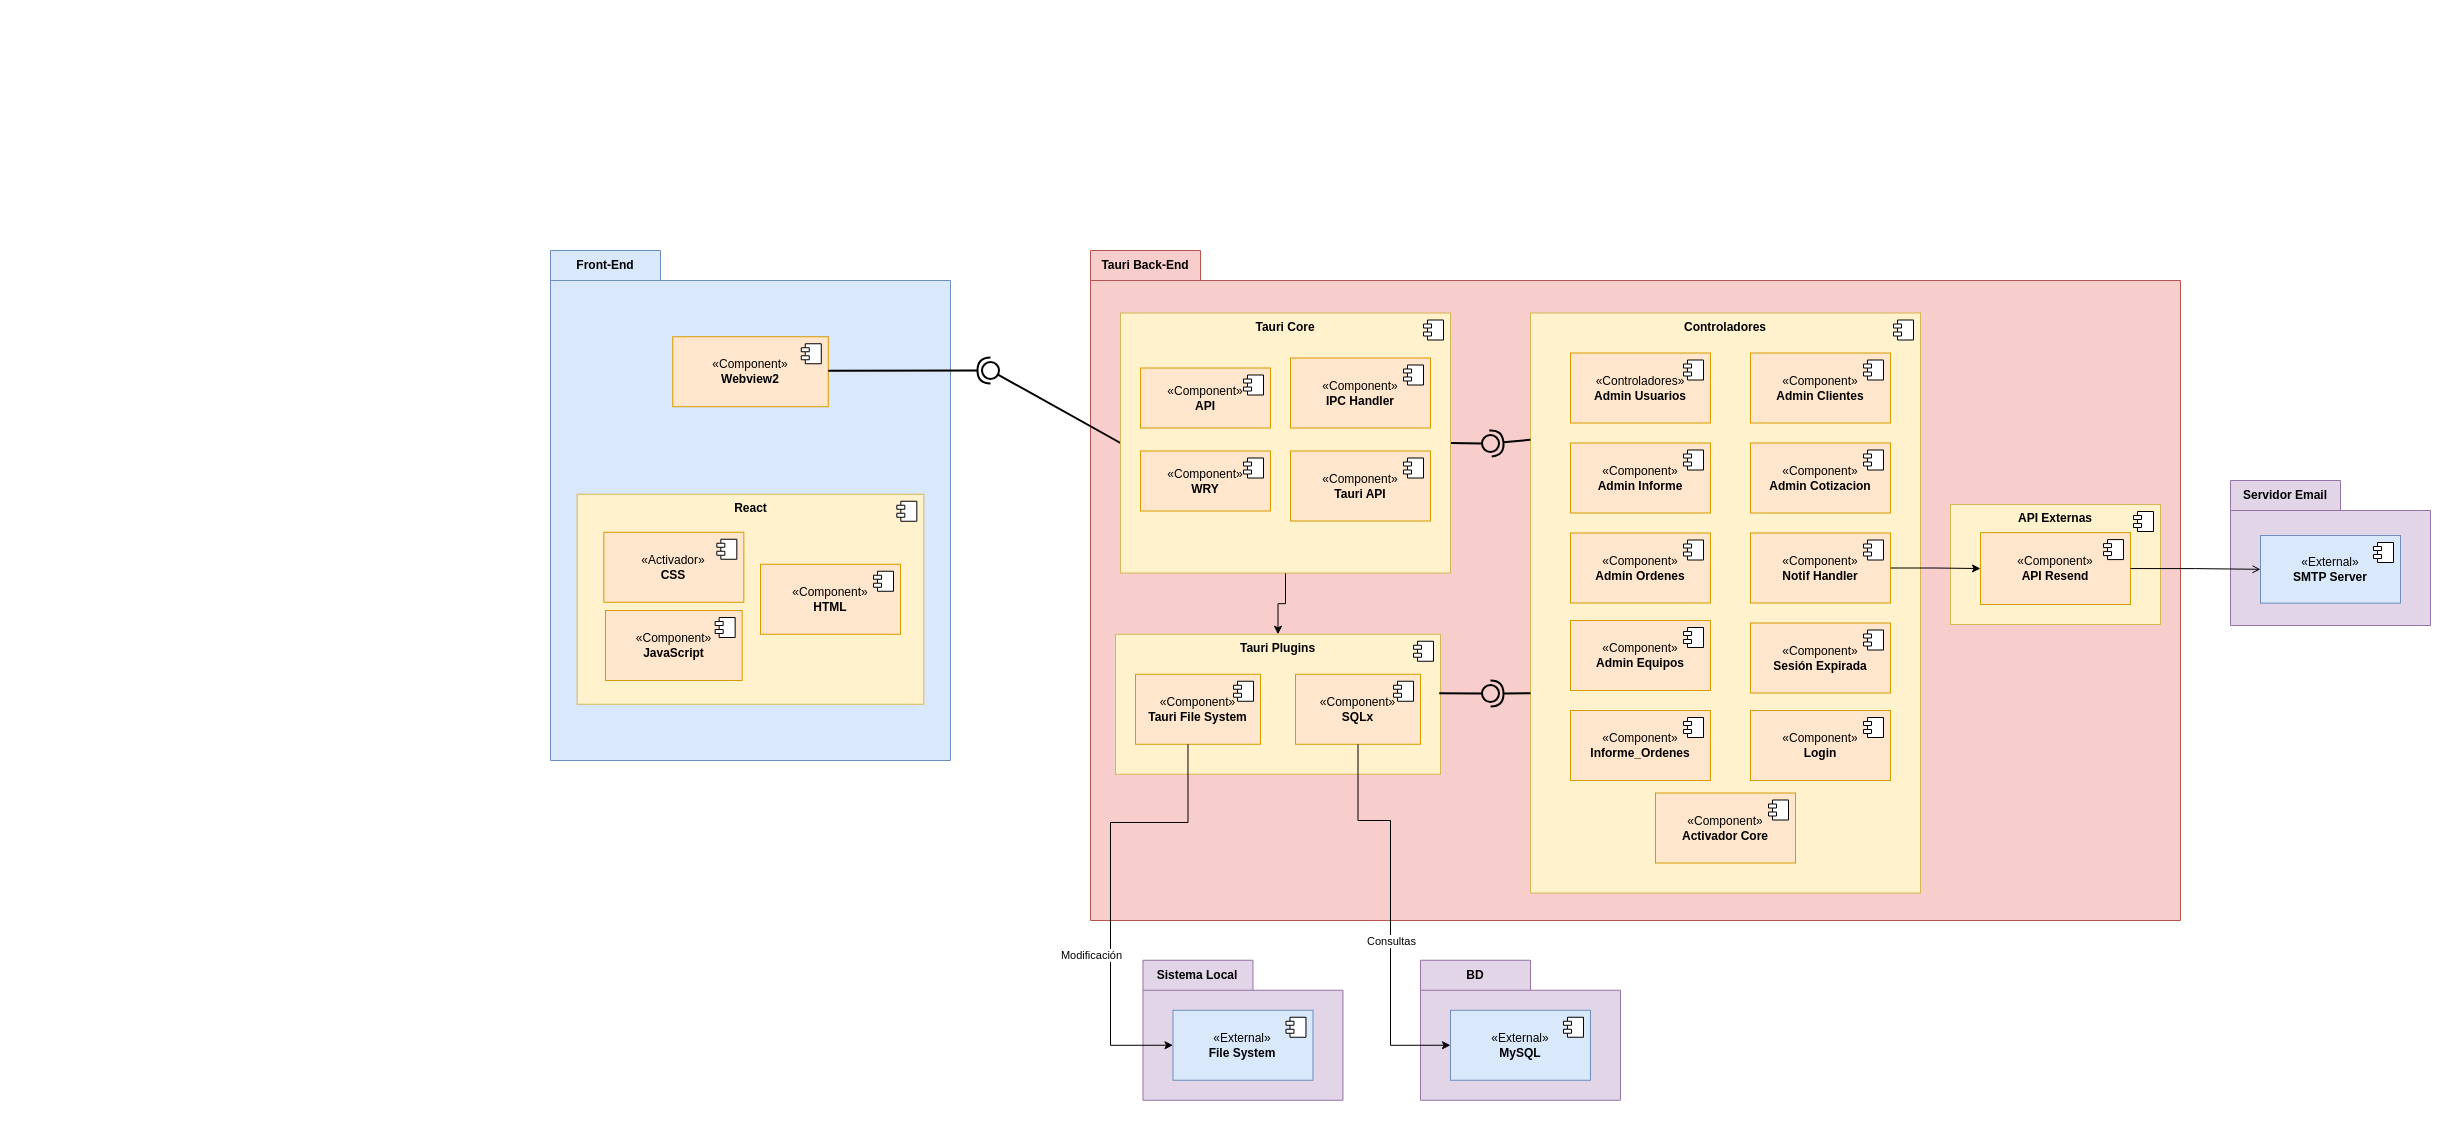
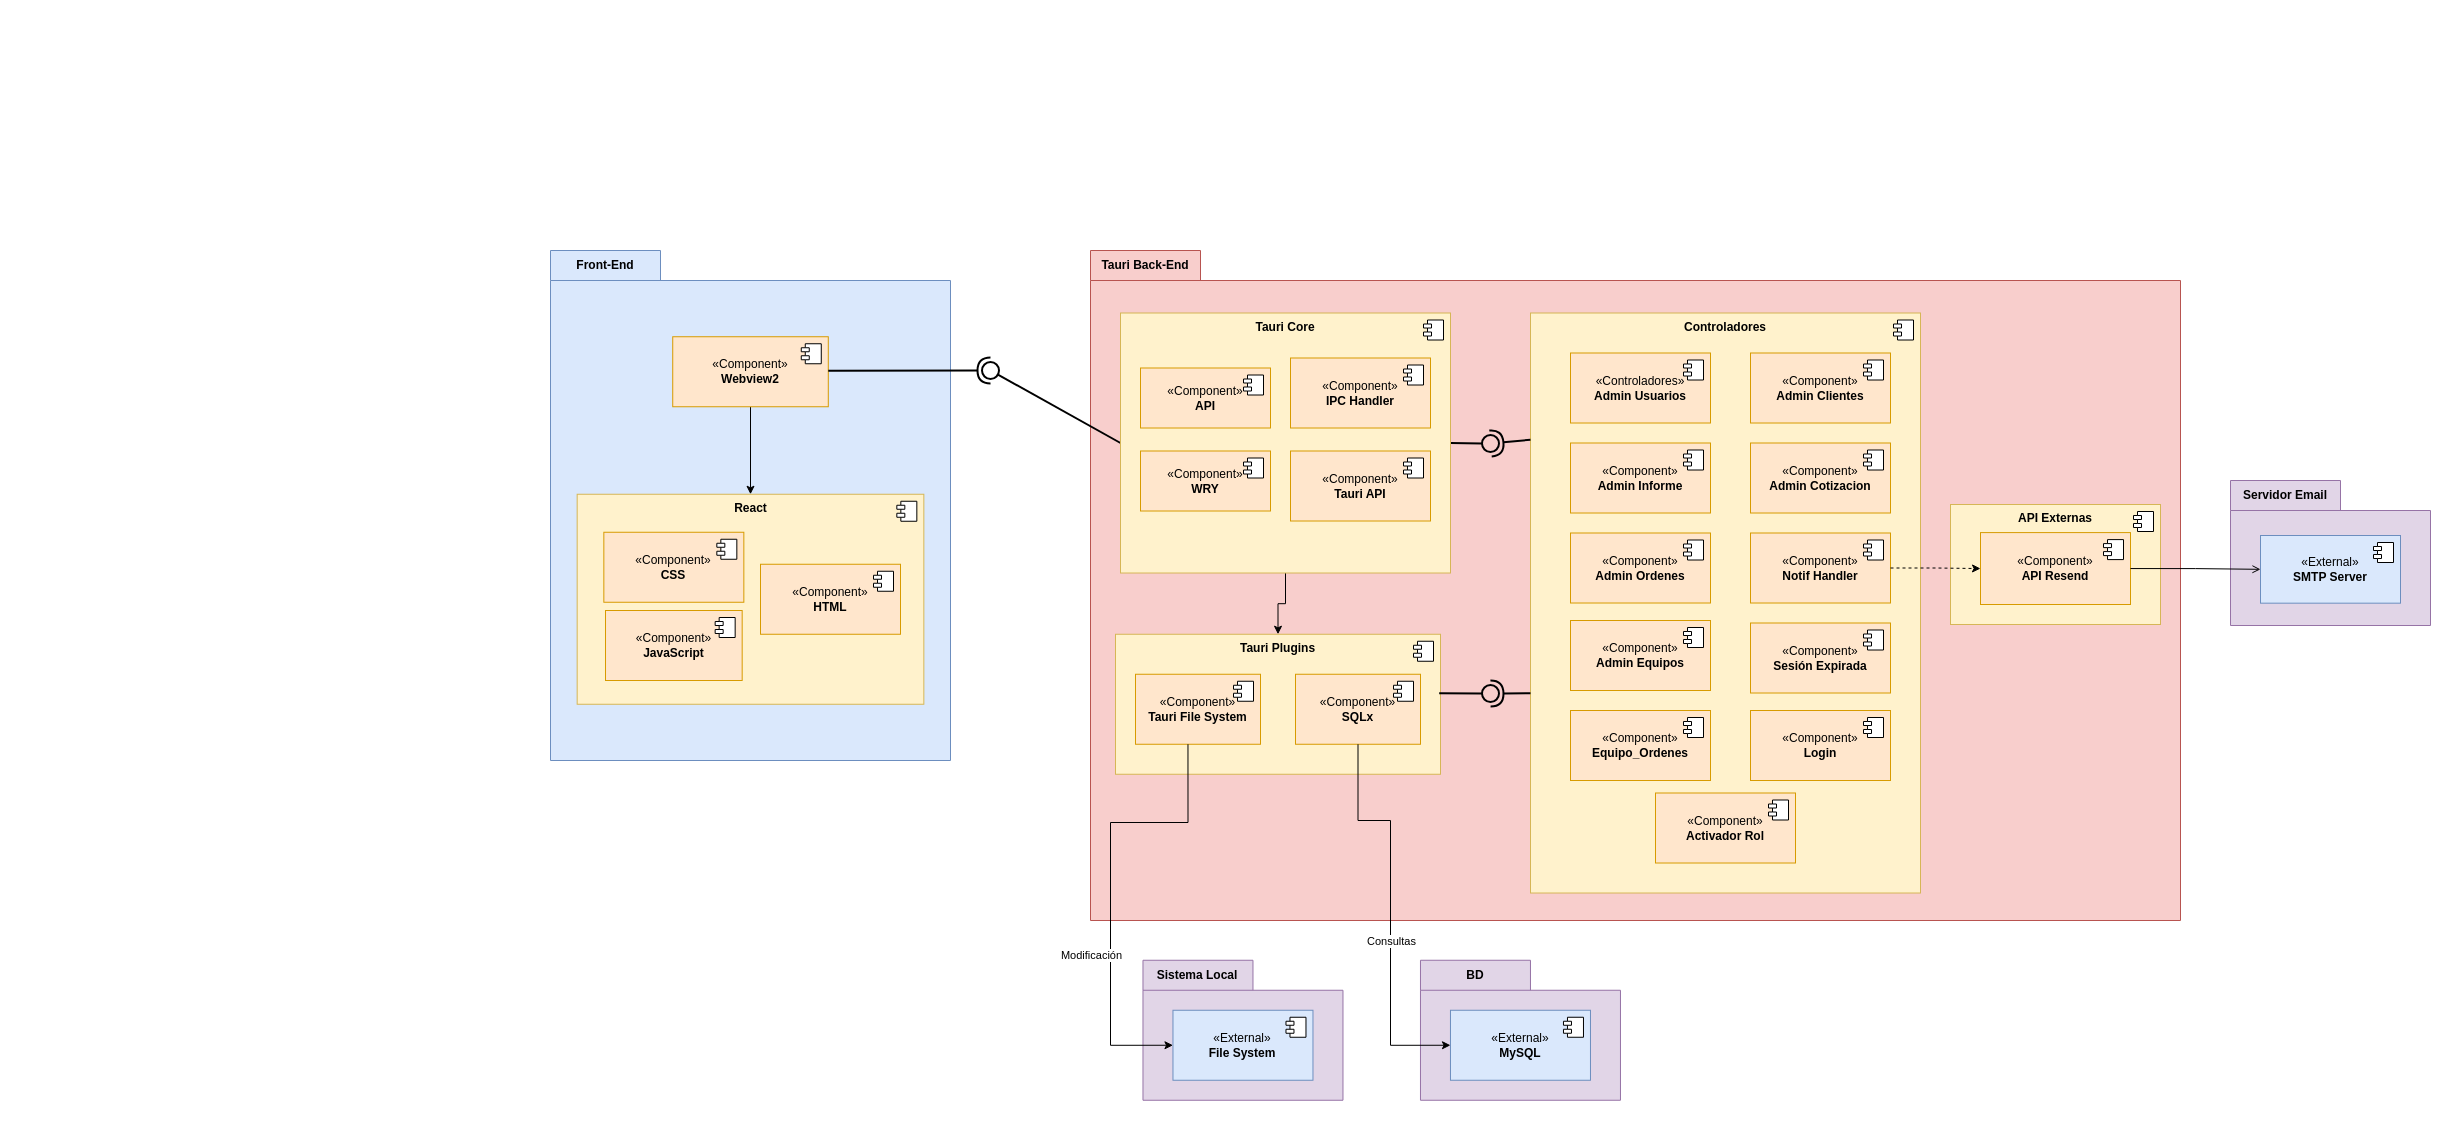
edge "«Component» Webview2" -> "React": added
node "«Activador» CSS": label "«Activador» CSS" -> "«Component» CSS"
edge "«Component» Notif Handler" -> "«Component» API Resend": style solid -> dashed
node "«Component» Informe_Ordenes": label "«Component» Informe_Ordenes" -> "«Component» Equipo_Ordenes"
node "«Component» Activador Core": label "«Component» Activador Core" -> "«Component» Activador Rol"
